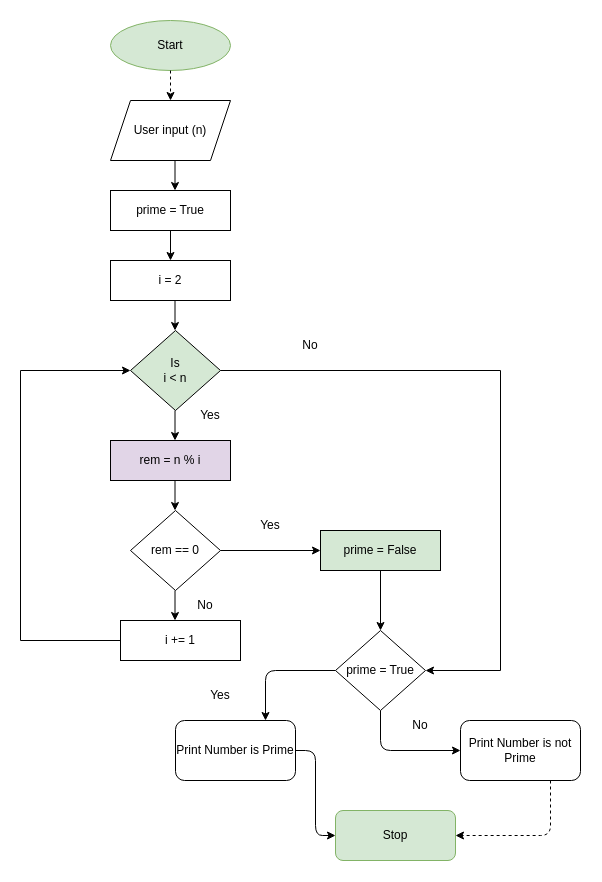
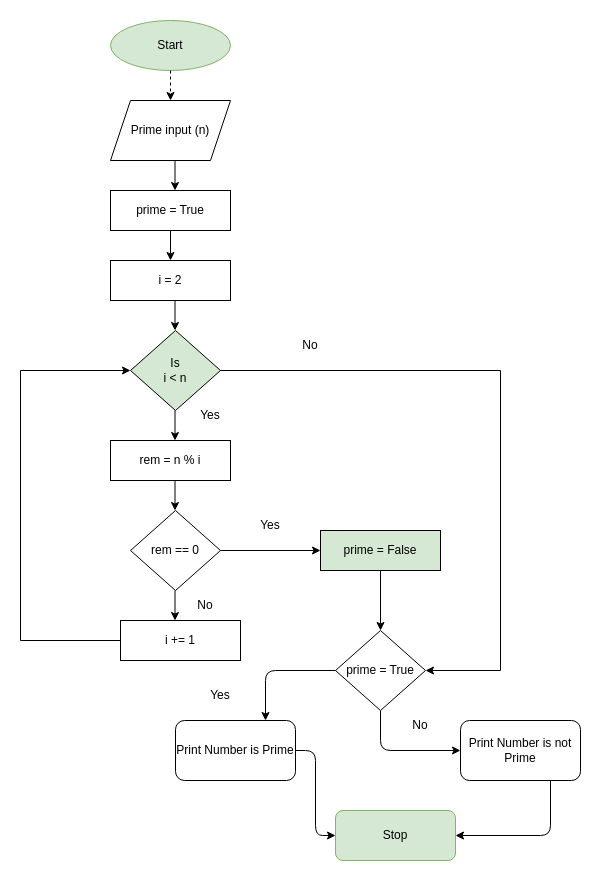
node "User input (n)": label "User input (n)" -> "Prime input (n)"
node "rem = n % i": fillcolor #e1d5e7 -> #ffffff
edge "Print Number is not Prime" -> "Stop": style dashed -> solid
